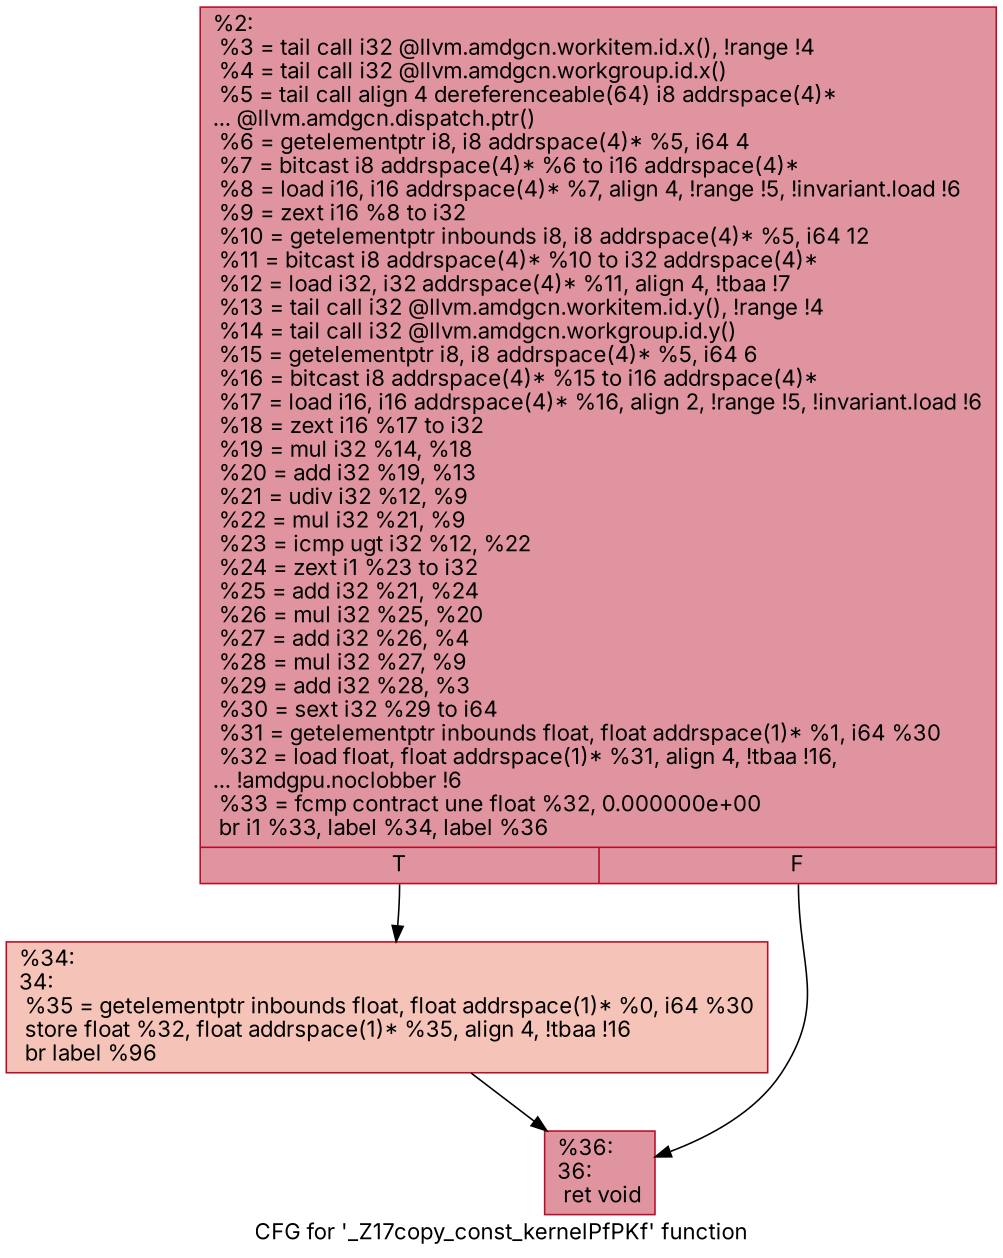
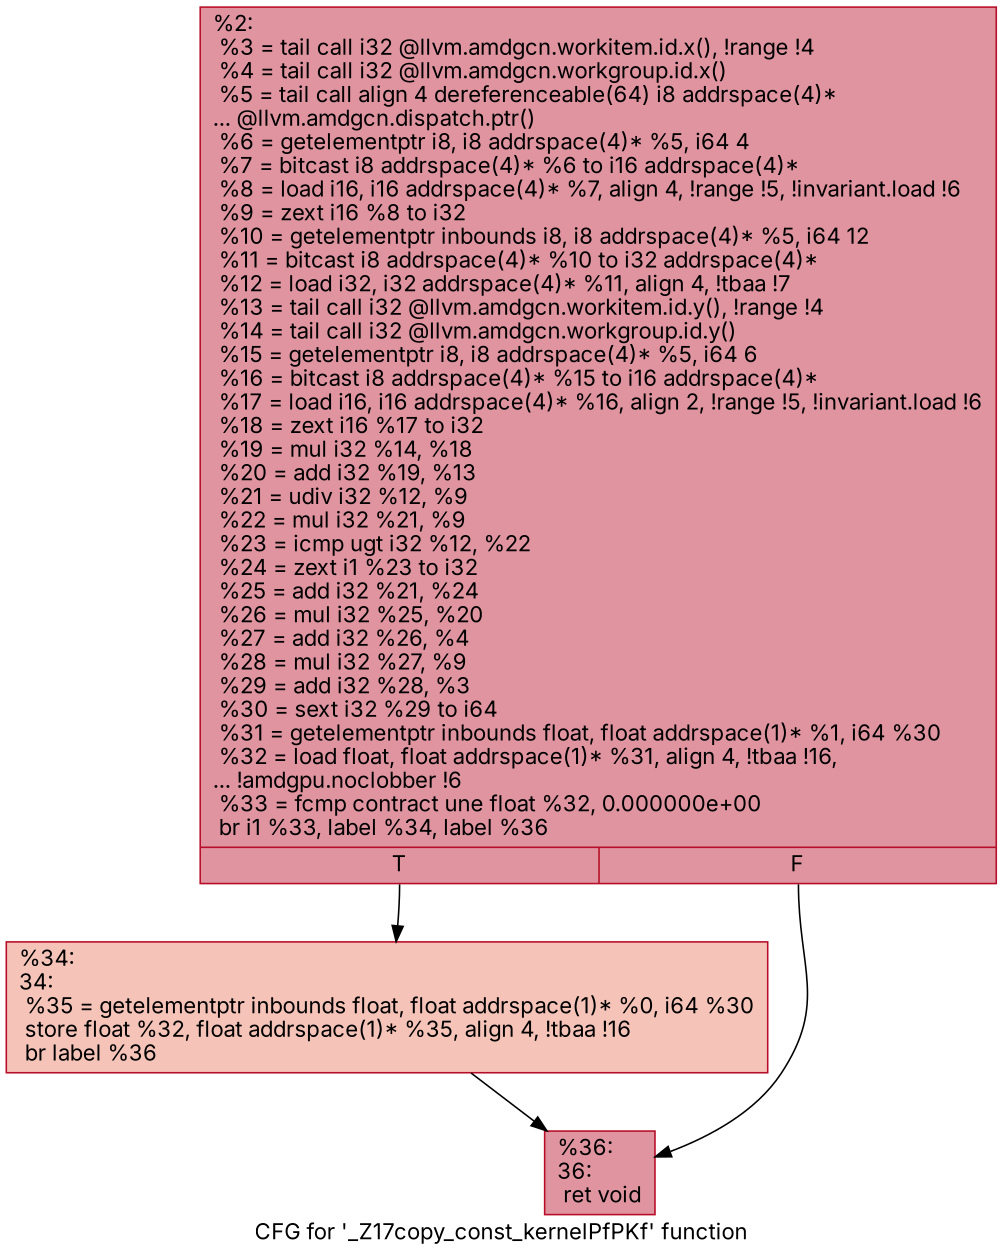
node "%34:": text "br label %96" -> "br label %36"
